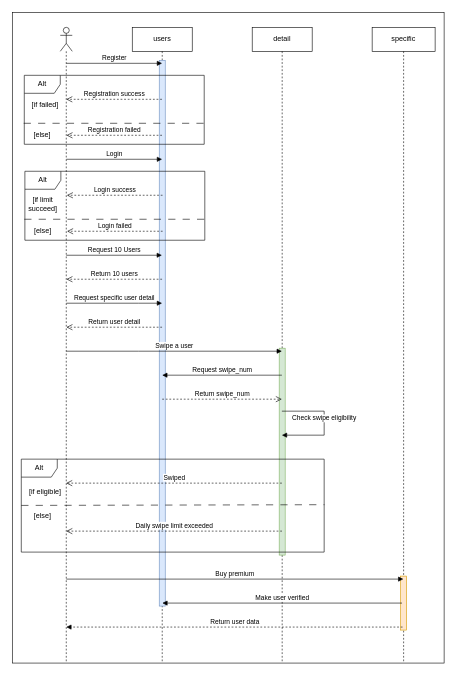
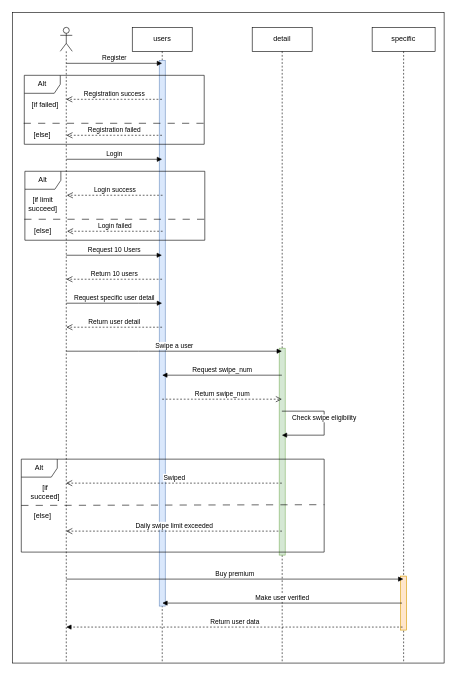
node "[if eligible]": label "[if eligible]" -> "[if succeed]"
